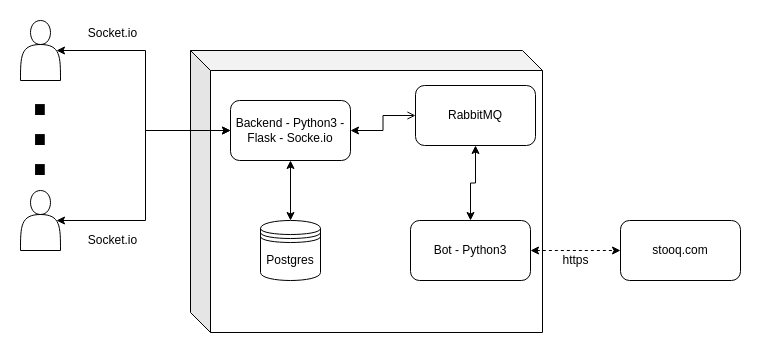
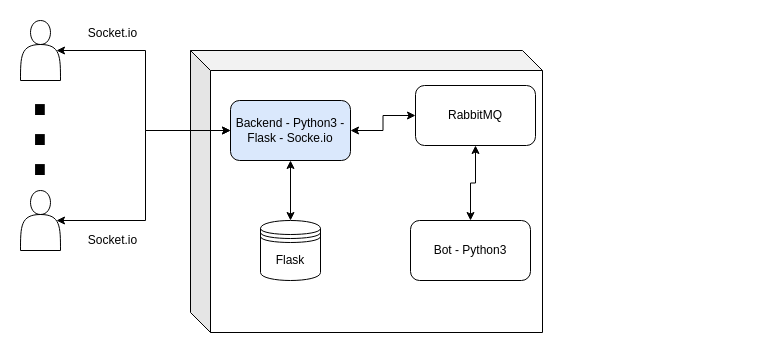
edge "RabbitMQ" -- "Backend - Python3 - Flask - Socke.io": arrowhead open -> classic
node "Backend - Python3 - Flask - Socke.io": fillcolor #ffffff -> #dae8fc
edge "Bot - Python3" -- "stooq.com": removed
node "stooq.com": removed
node "Postgres": label "Postgres" -> "Flask"
node "https": removed
